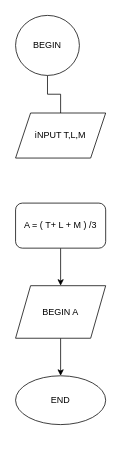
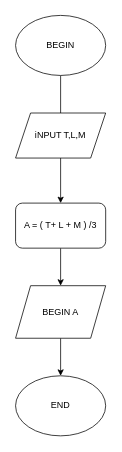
node "BEGIN": size 64x60 -> 90x60
edge "iNPUT T,L,M" -> "A = ( T+ L + M ) /3": added
node "END": size 90x49 -> 90x60
